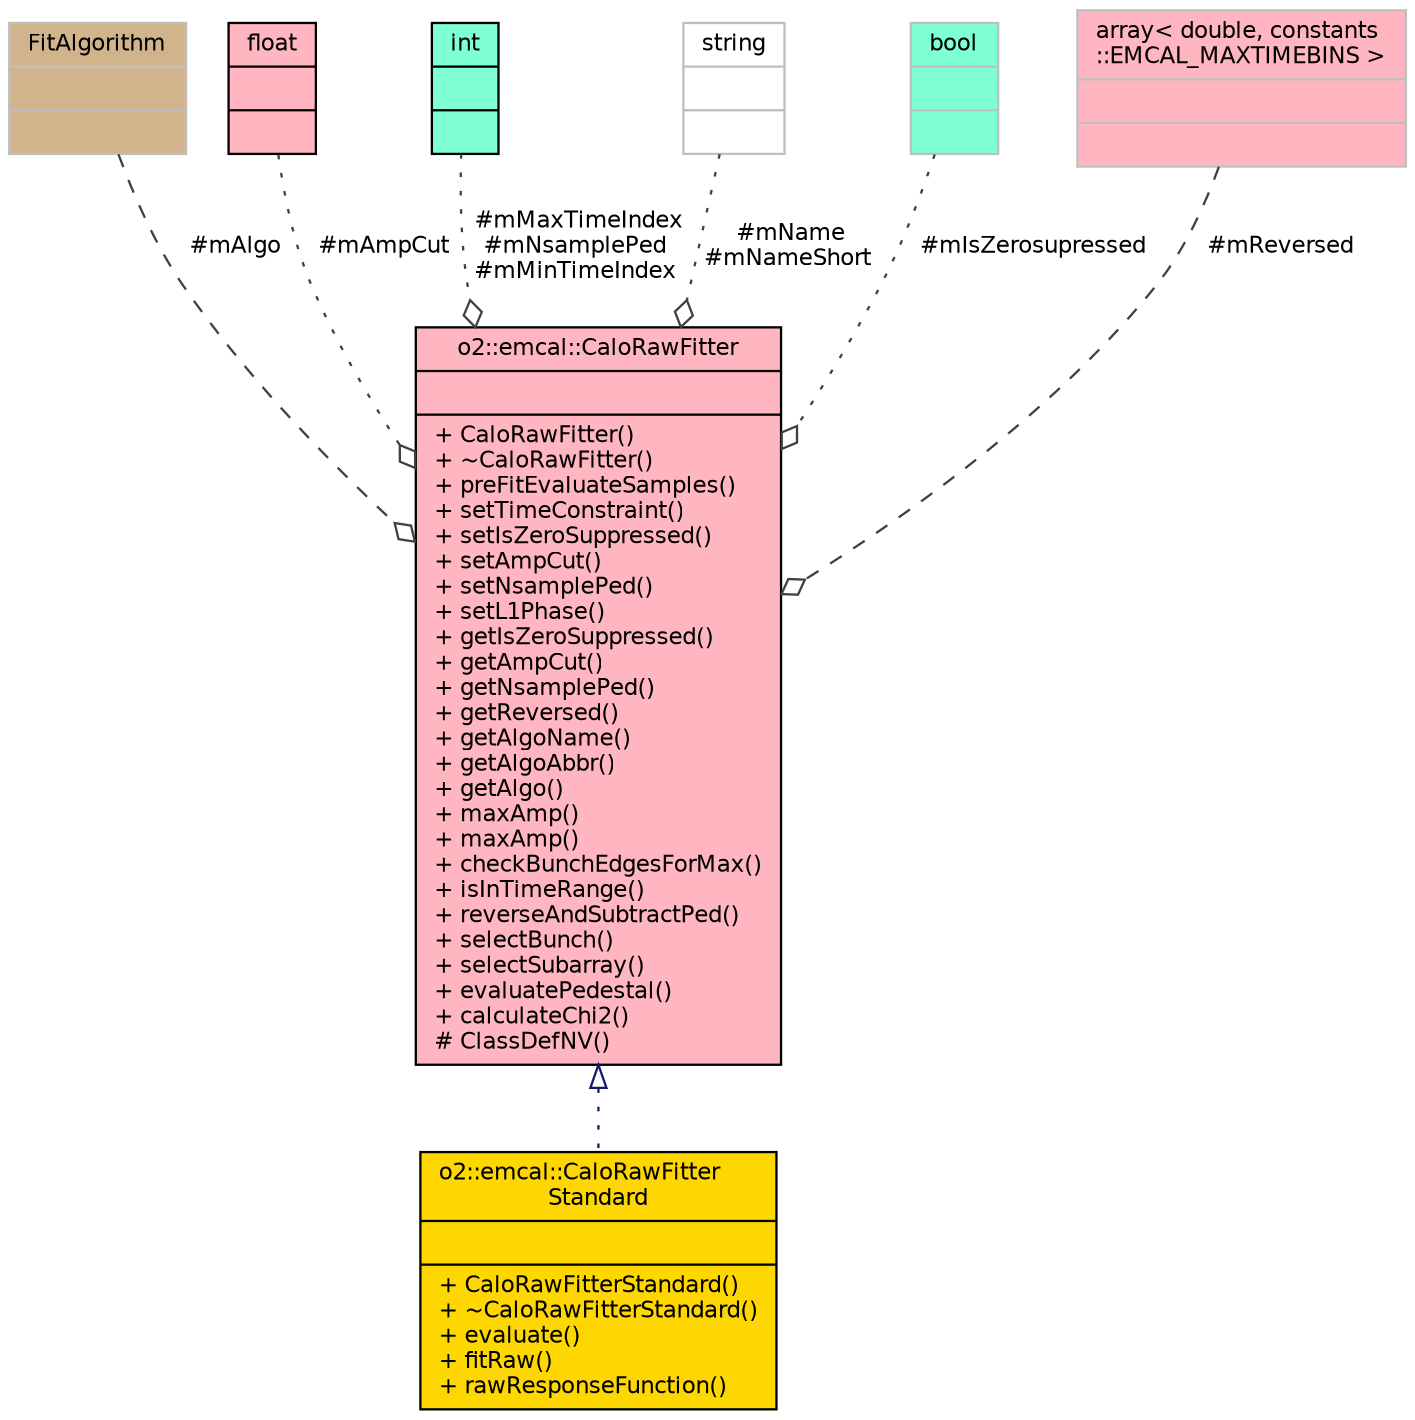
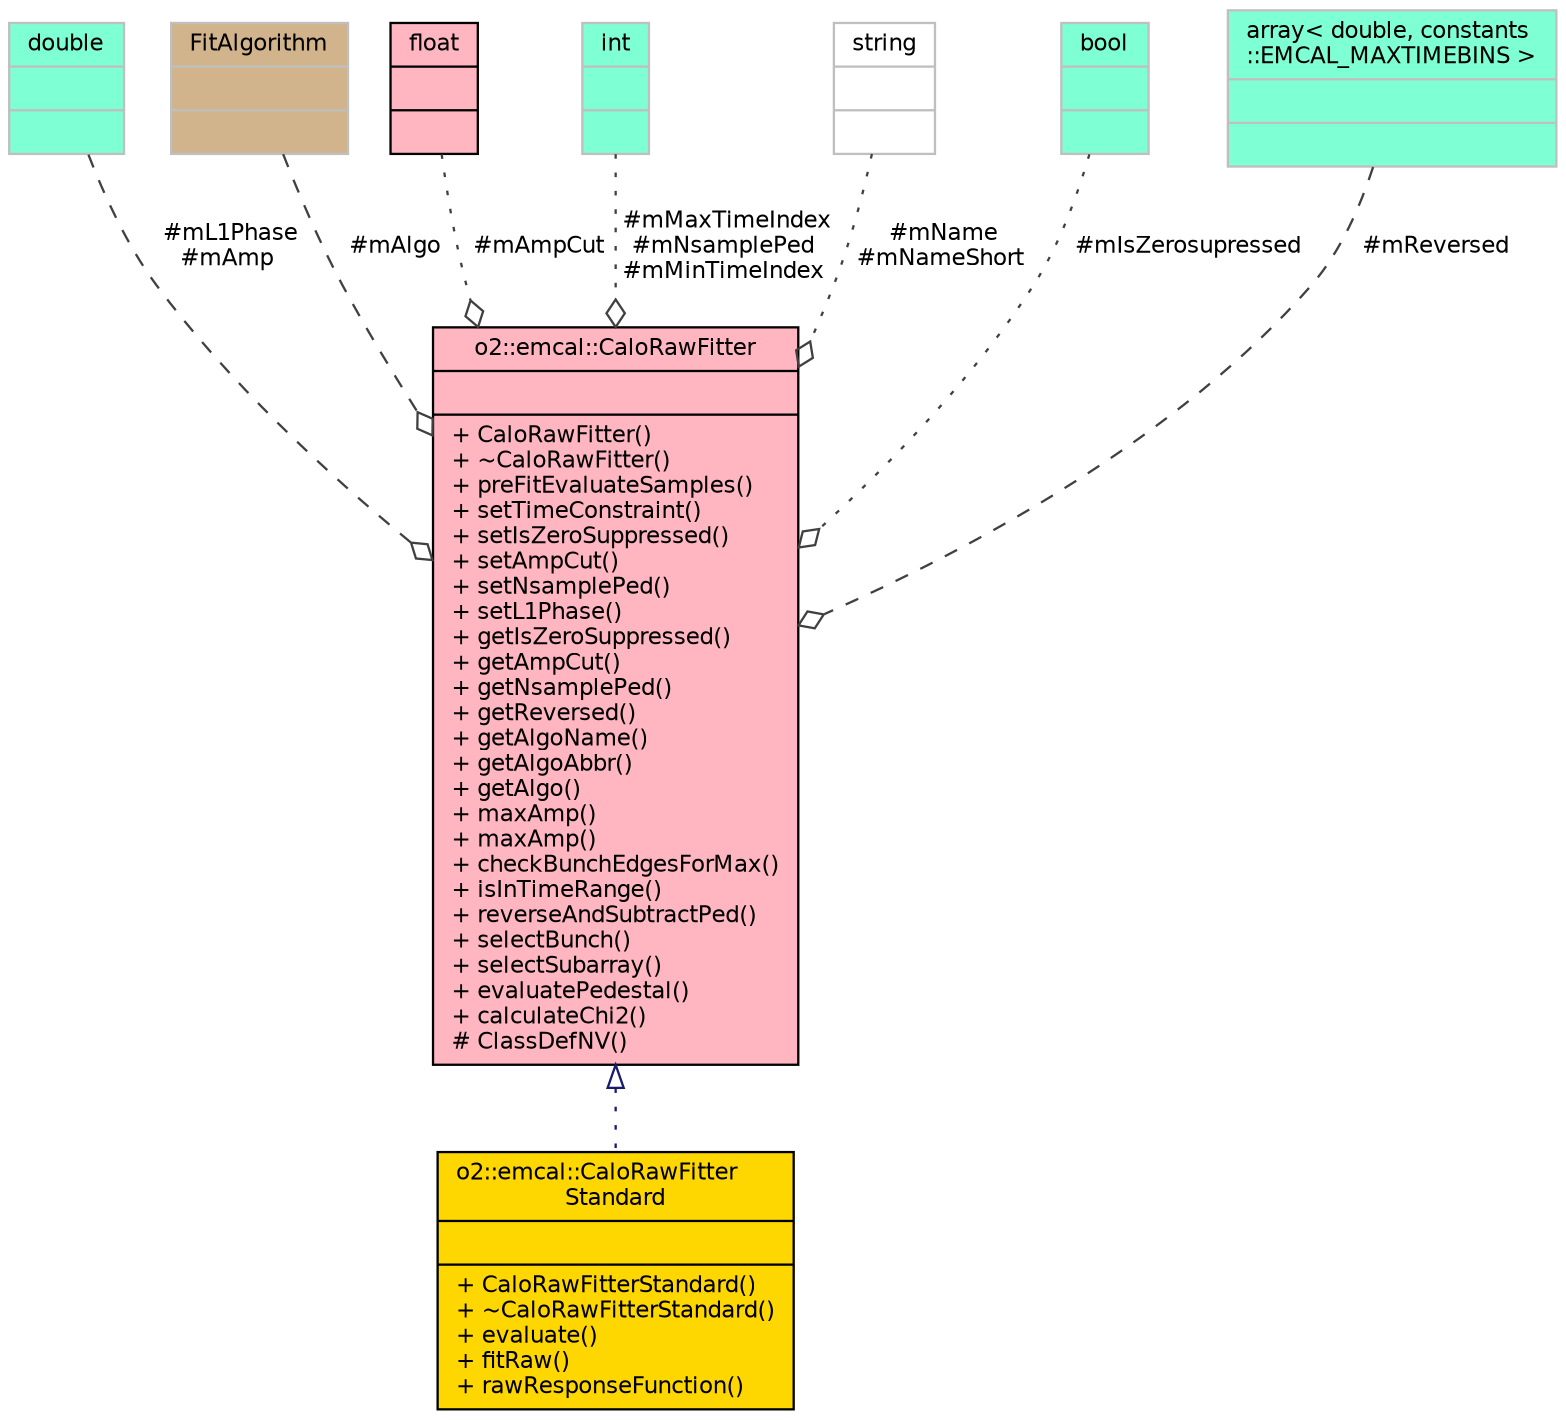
node "double": added
node "int": color black -> grey75
node "array< double, constants": fillcolor lightpink -> aquamarine
